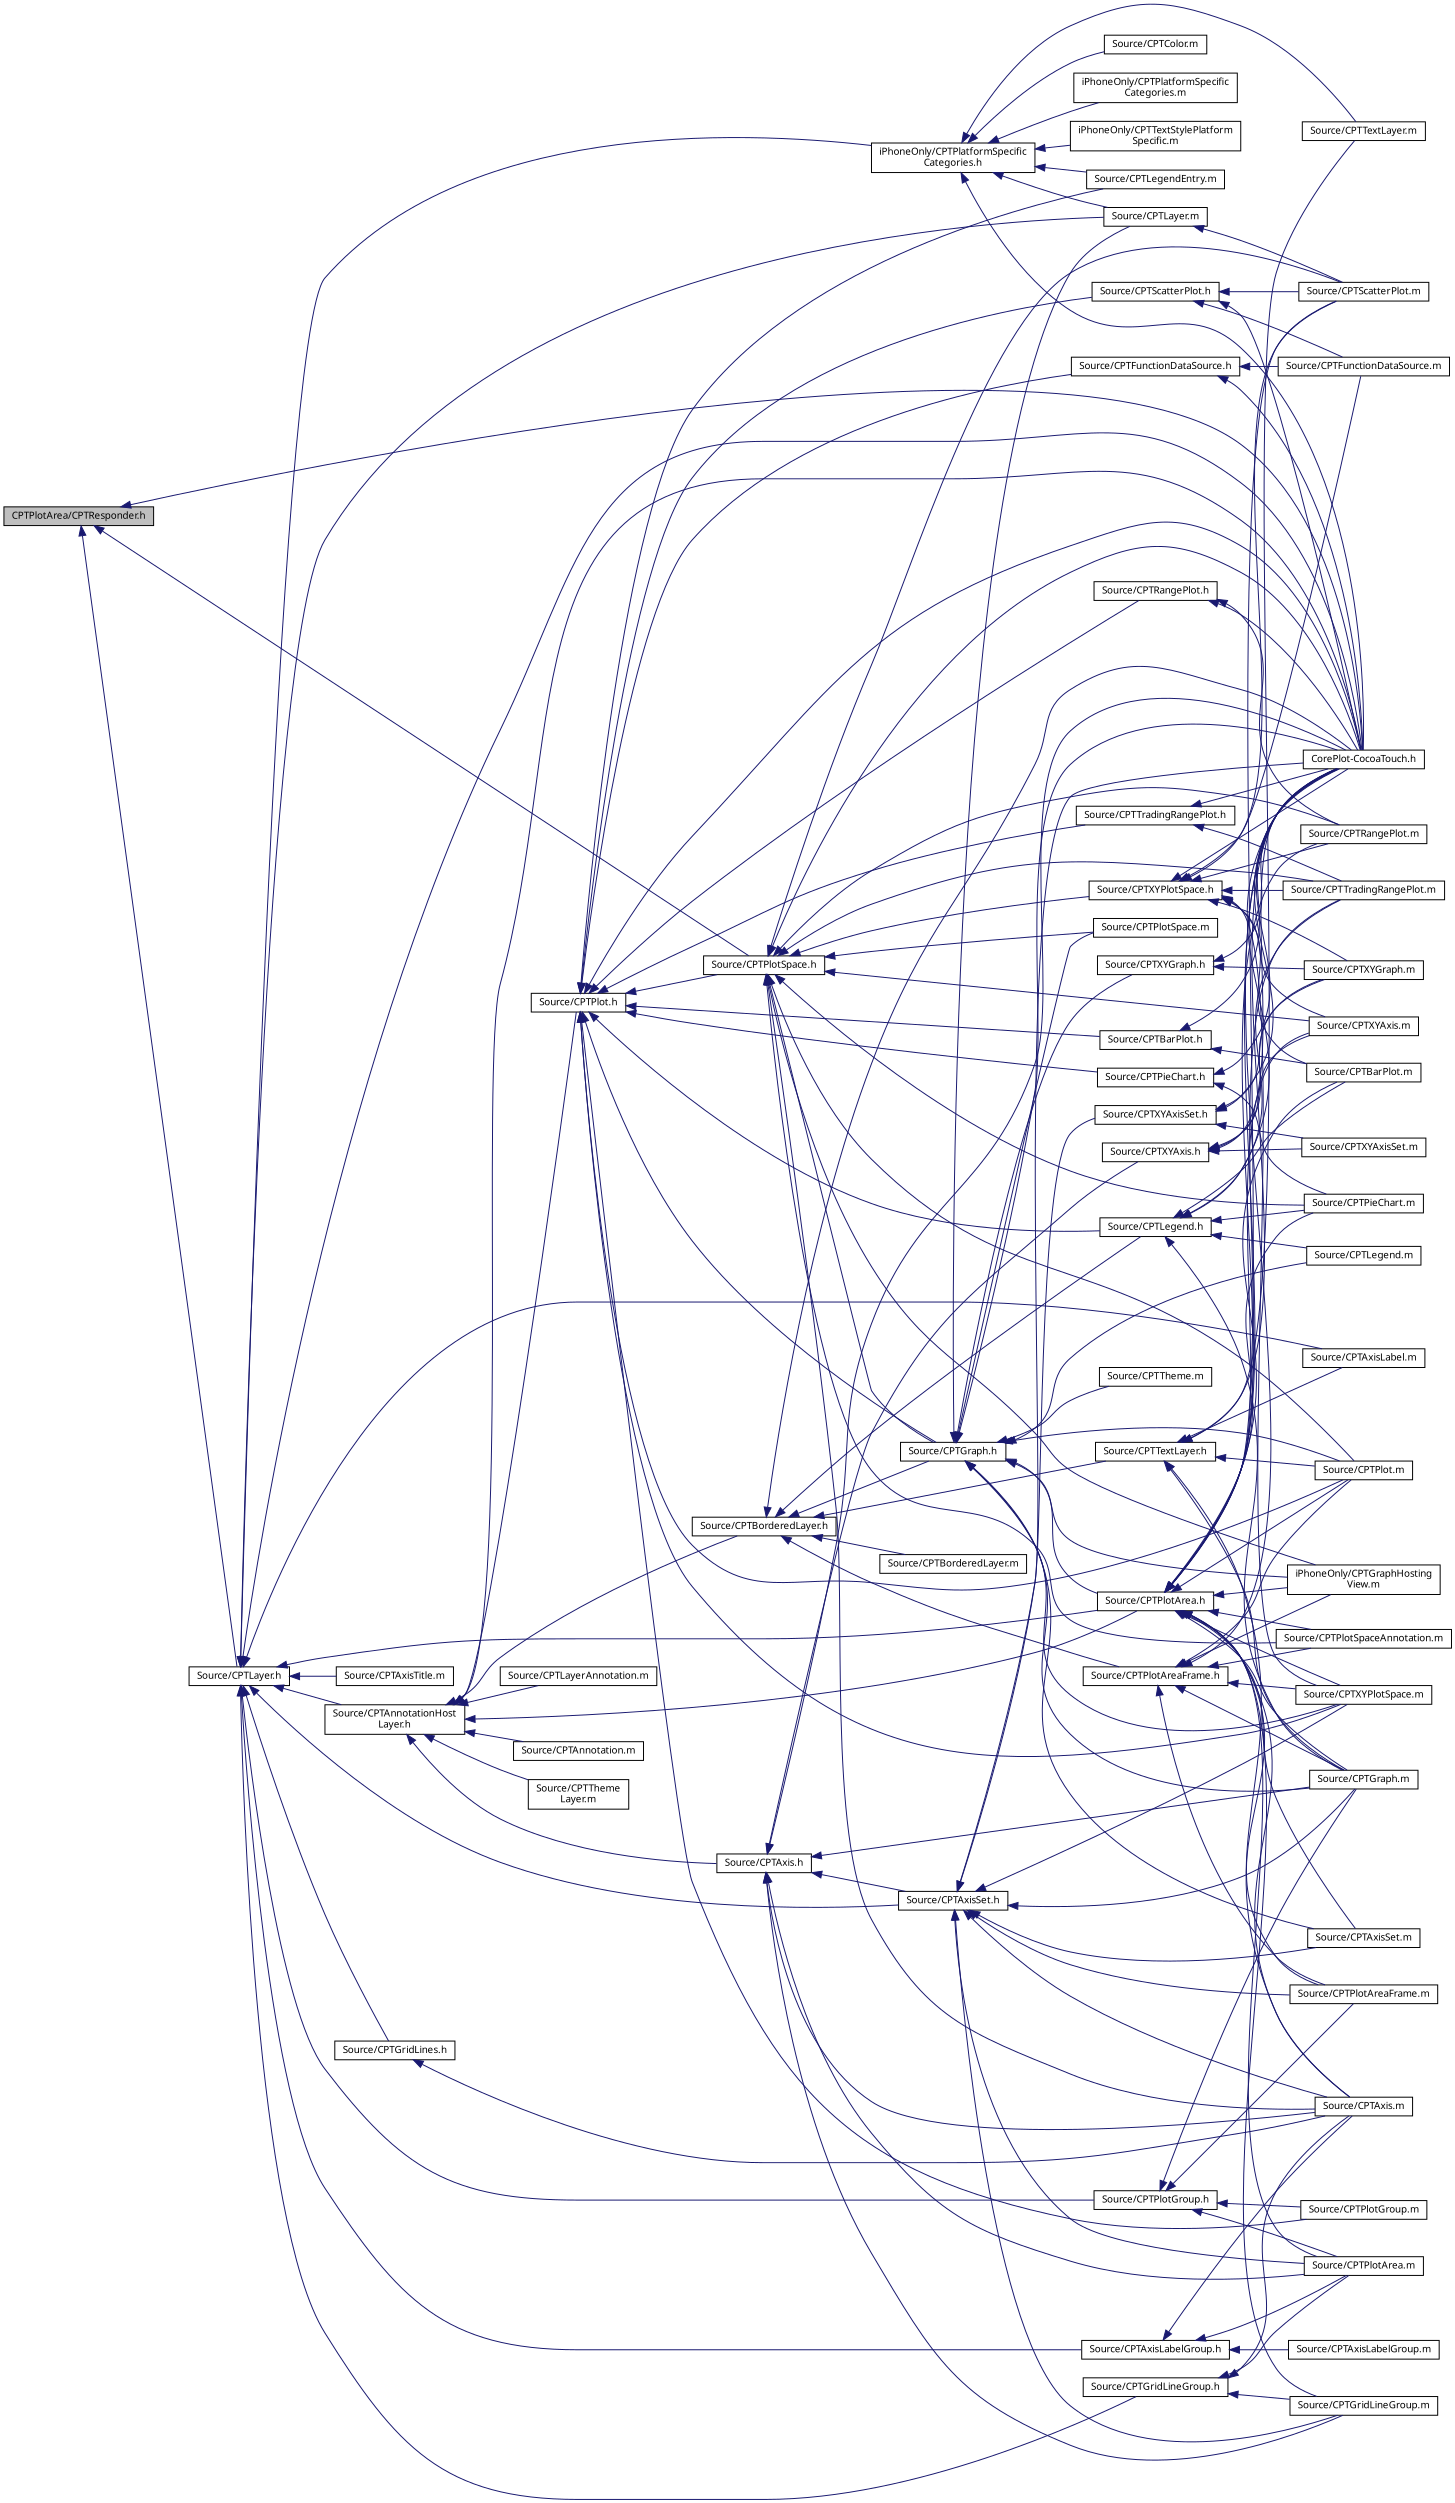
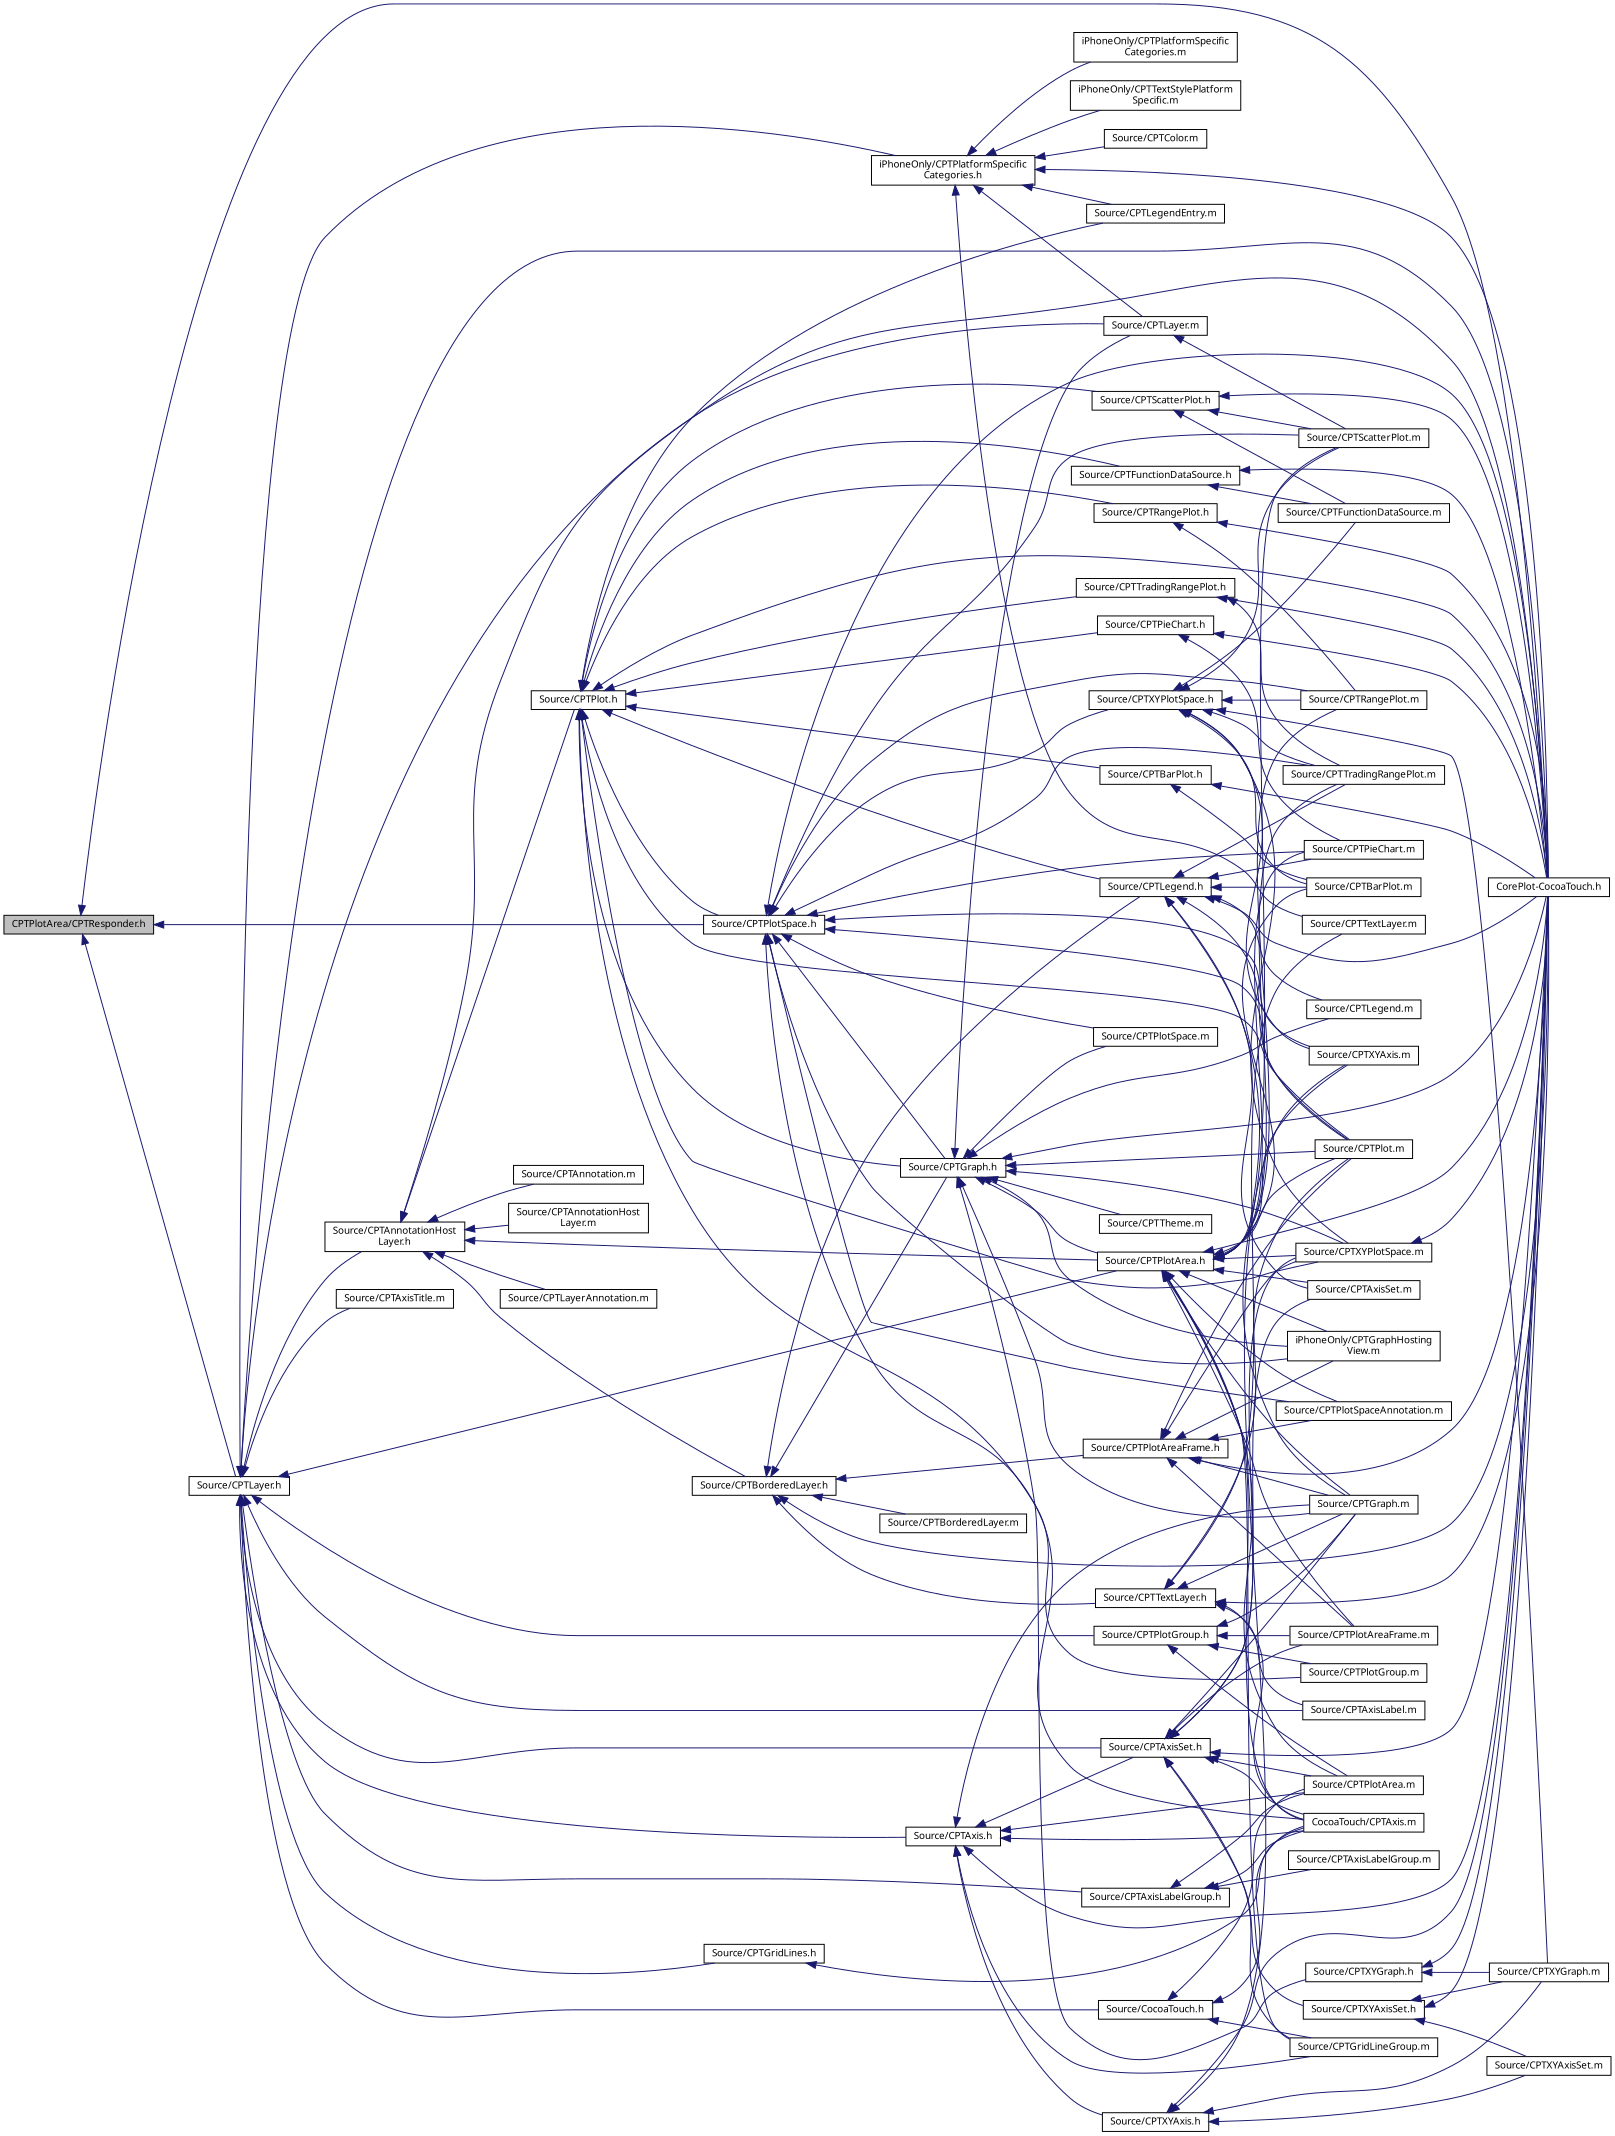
edge "CorePlot-CocoaTouch.h" -> "Source/CPTXYPlotSpace.h": now "CorePlot-CocoaTouch.h" -> "Source/CPTXYPlotSpace.m"
edge "Source/CPTPlot.m" -> "Source/CPTLegend.h": added
edge "Source/CPTAxisSet.m" -> "Source/CPTGraph.h": now "Source/CPTAxisSet.m" -> "Source/CPTLegend.h"
node "Source/CPTTheme Layer.m": label "Source/CPTTheme Layer.m" -> "Source/CPTAnnotationHost Layer.m"
edge "Source/CPTAxis.h" -> "Source/CPTAnnotationHost Layer.h": now "Source/CPTAxis.h" -> "Source/CPTLayer.h"
node "Source/CPTAxis.m": label "Source/CPTAxis.m" -> "CocoaTouch/CPTAxis.m"
node "Source/CPTGridLineGroup.h": label "Source/CPTGridLineGroup.h" -> "Source/CocoaTouch.h"
